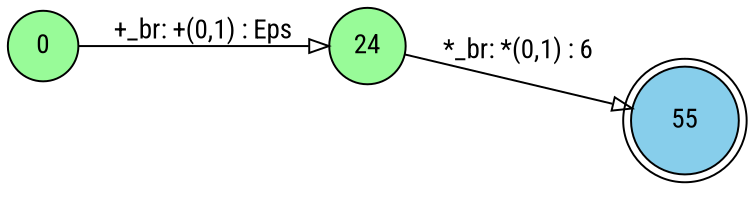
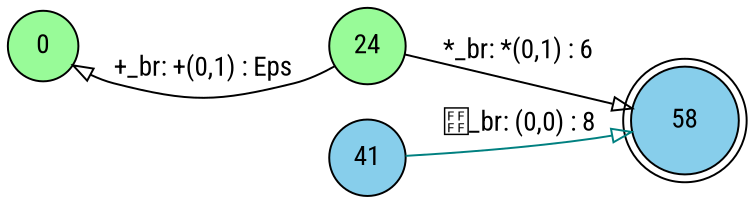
edge "0" -> "24": reversed
node "55": label "55" -> "58"
node "41": added
